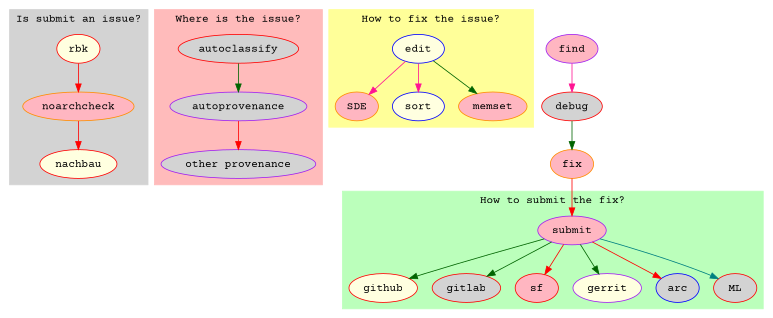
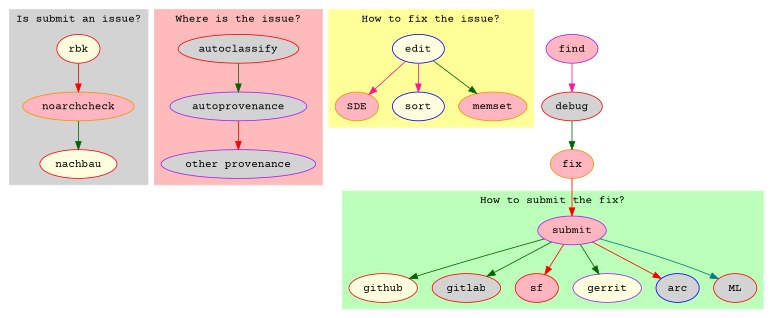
edge "noarchcheck" -> "nachbau": color red -> darkgreen
